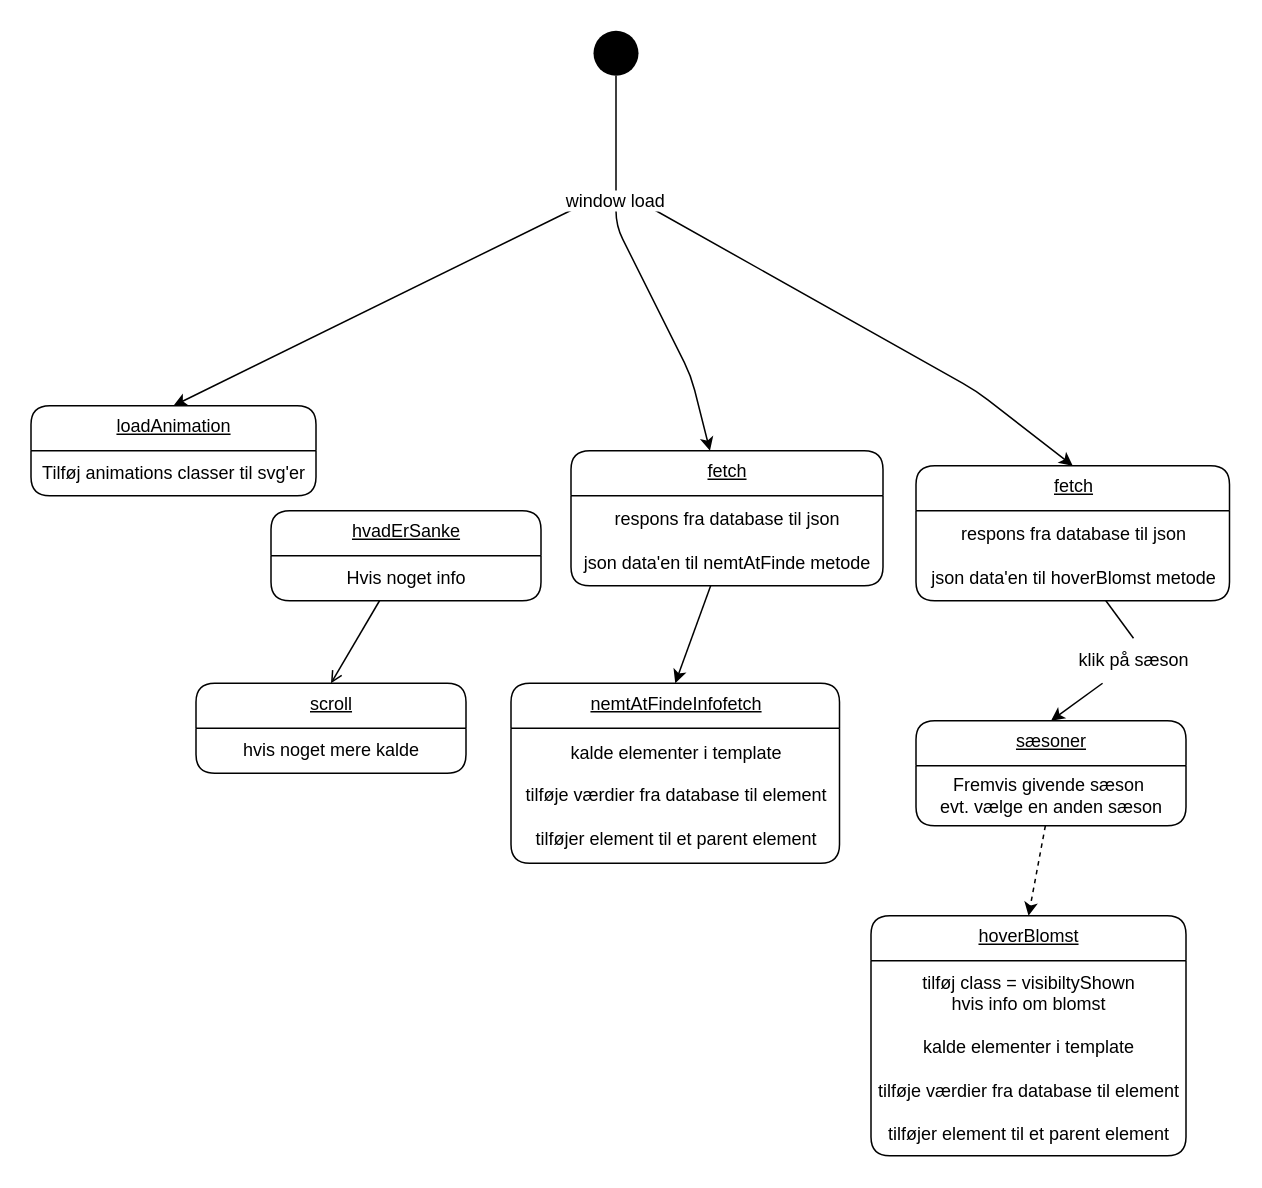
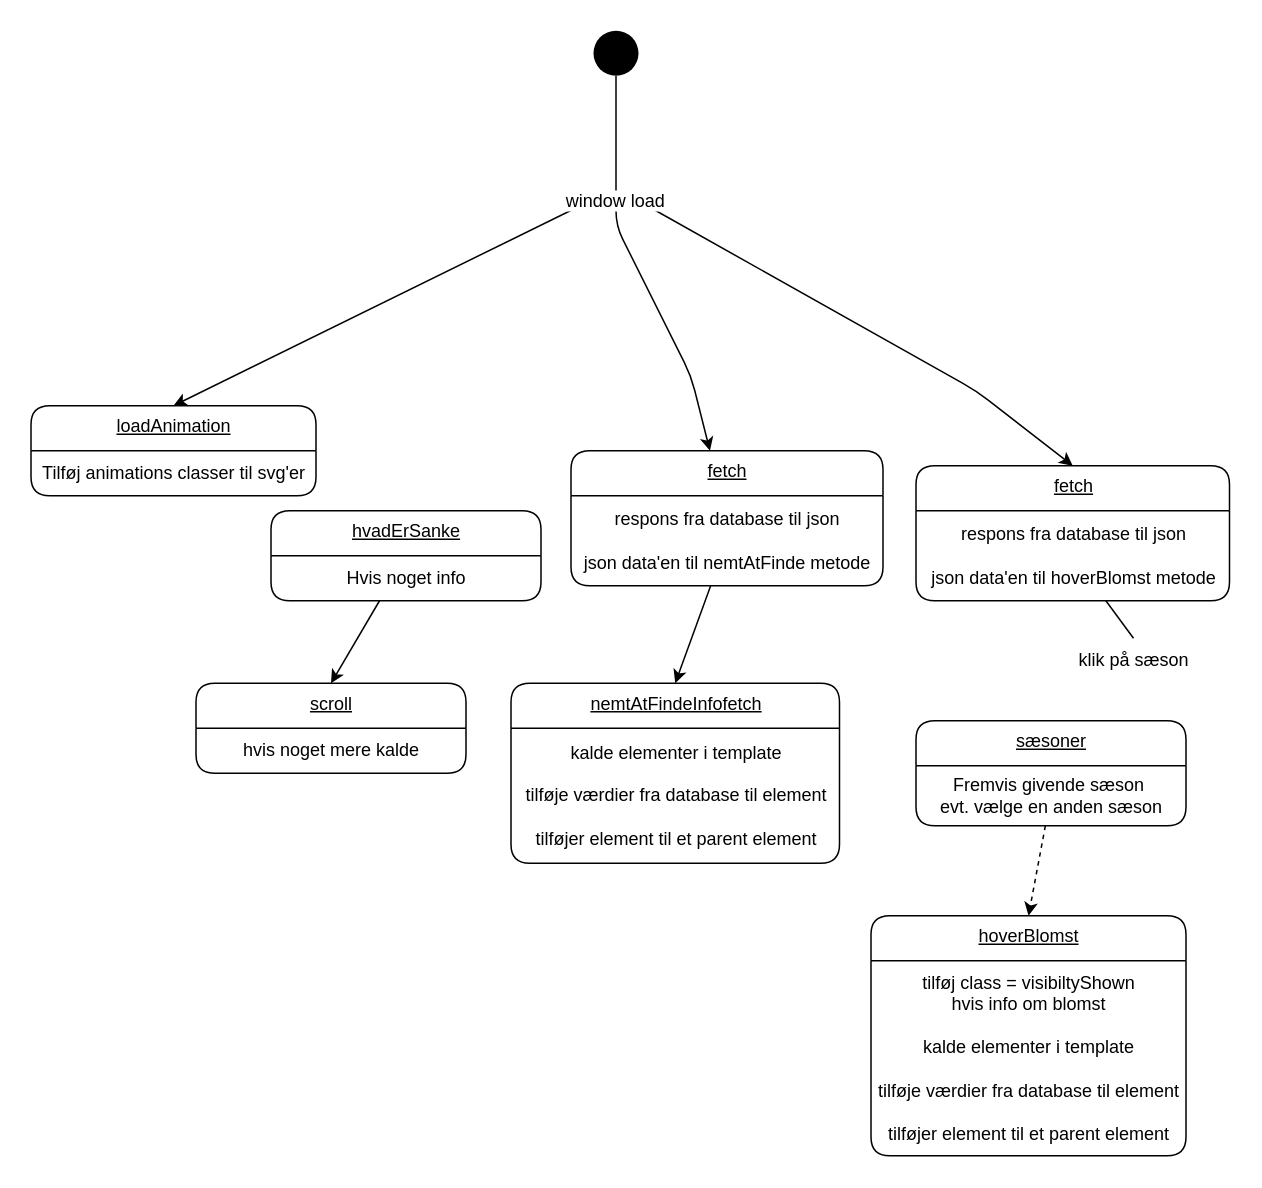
edge "hvadErSanke" -> "scroll": arrowhead open -> classic
edge "klik på sæson" -> "sæsoner": removed
